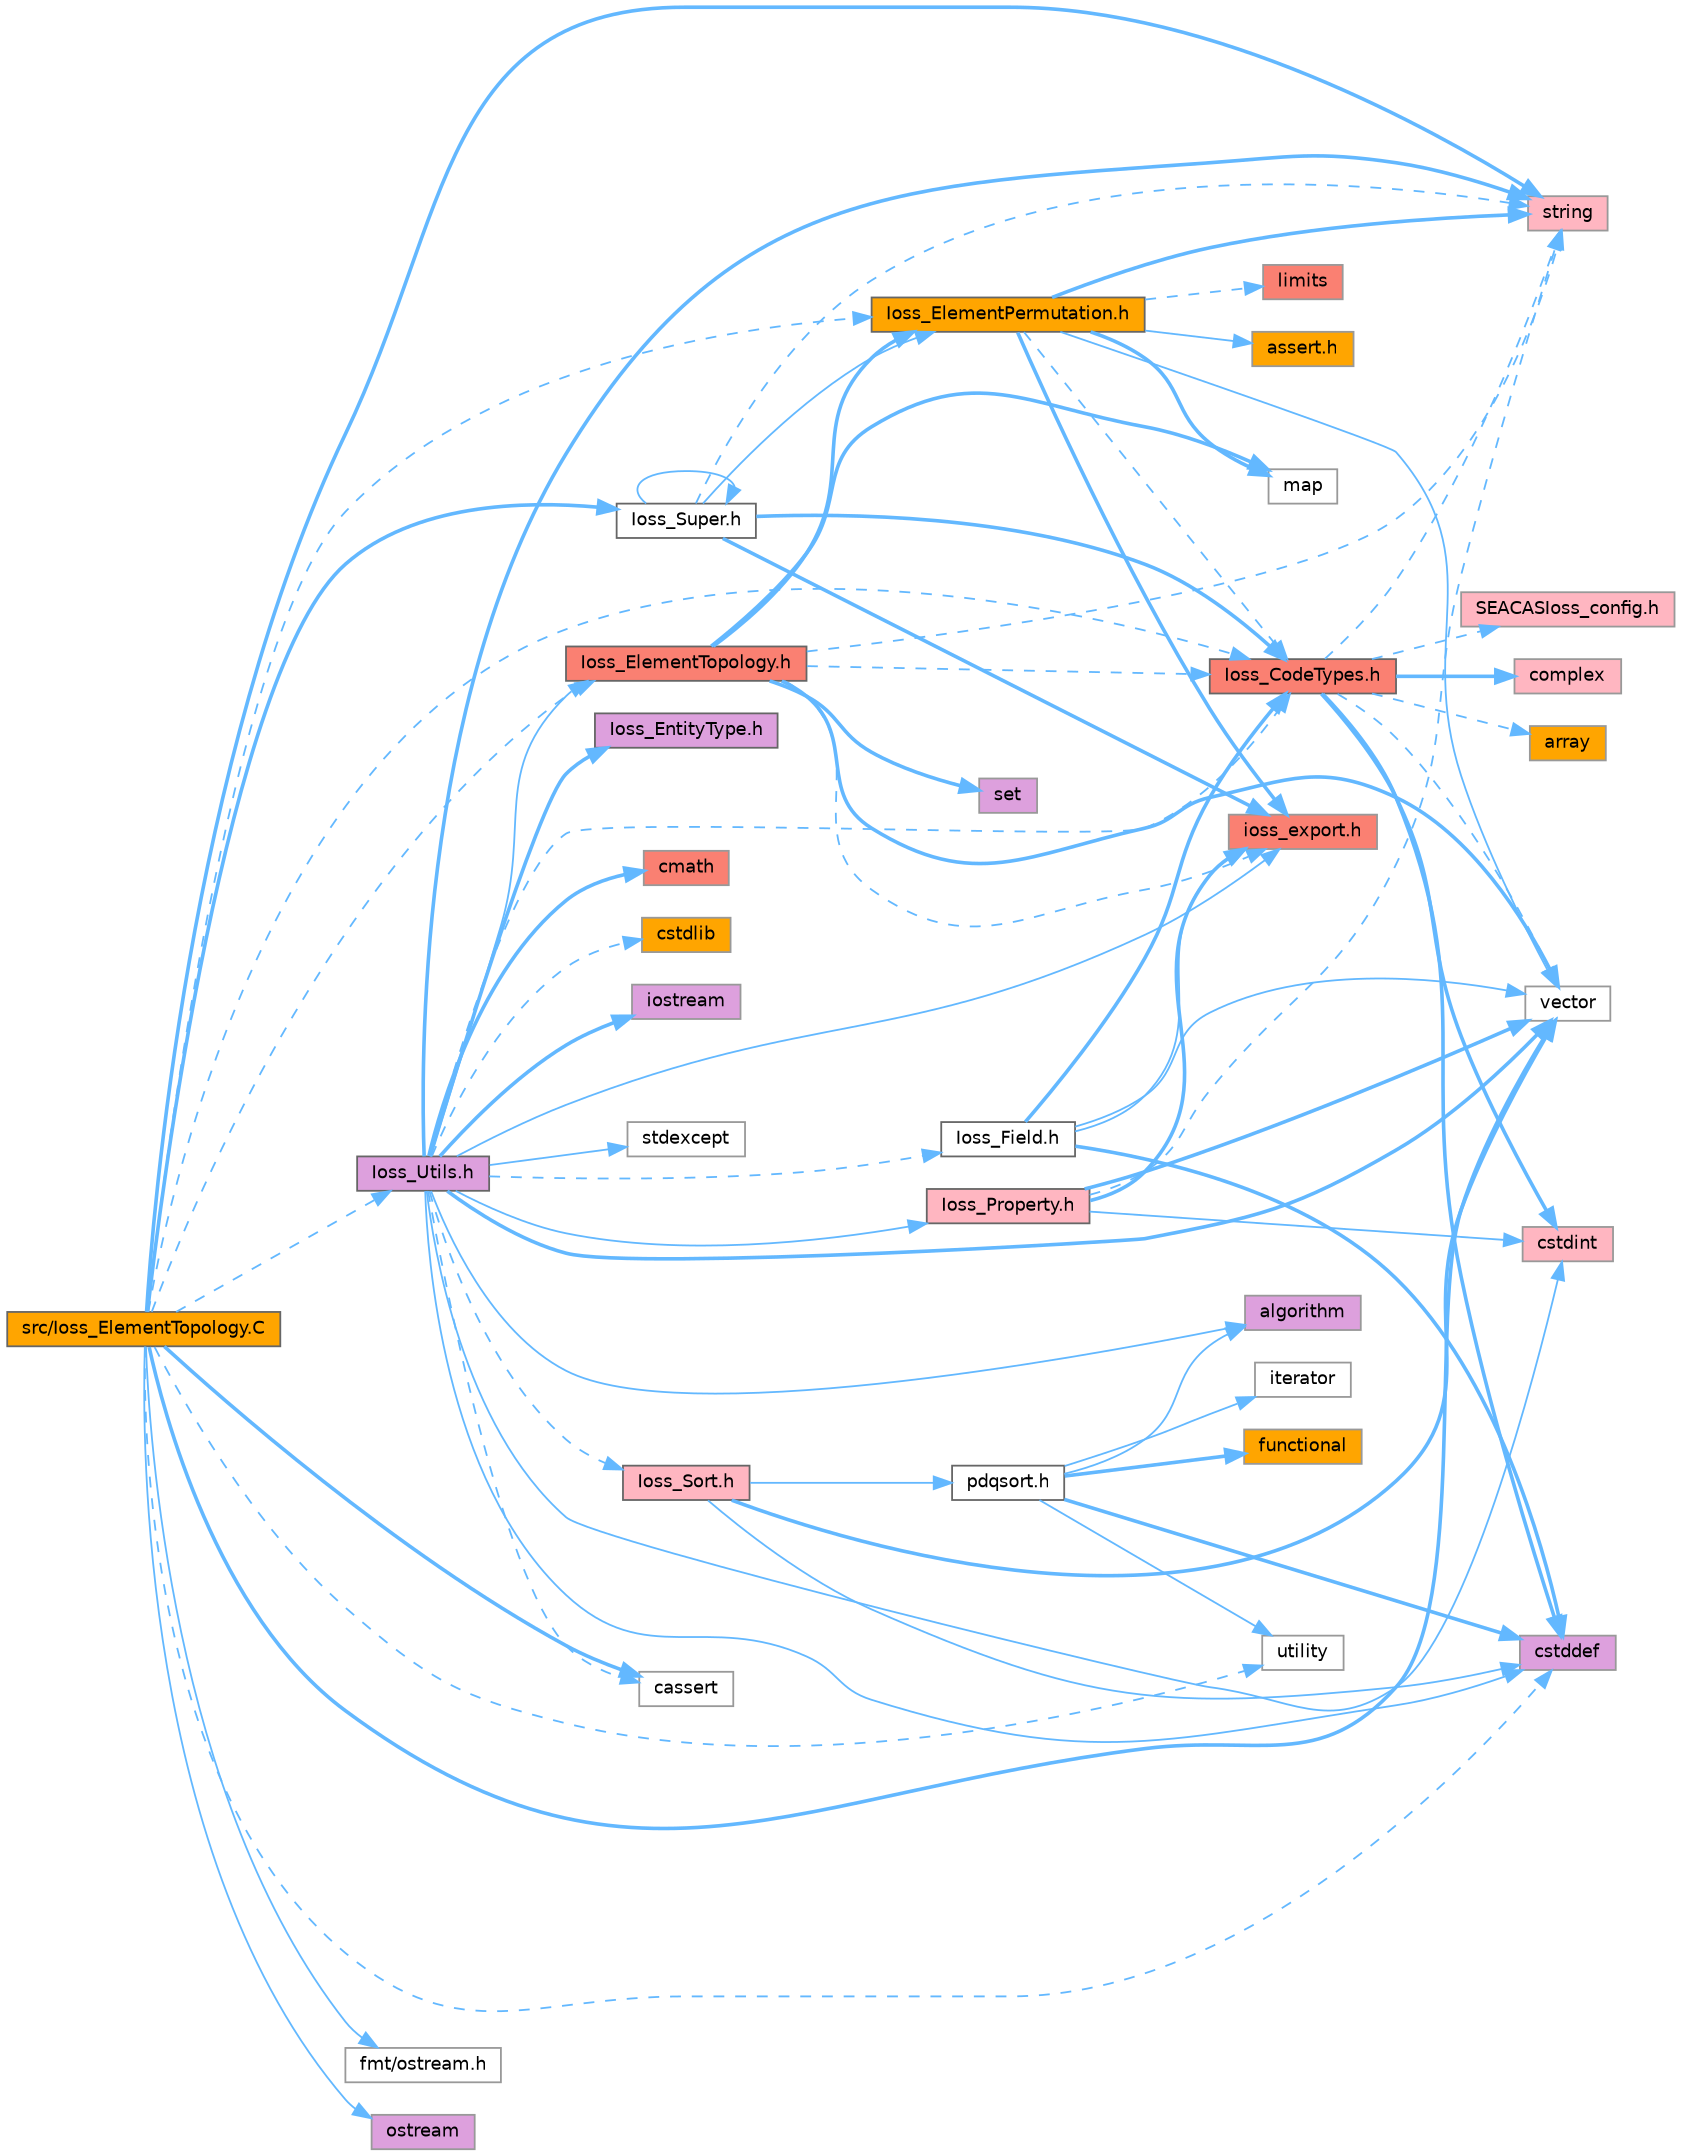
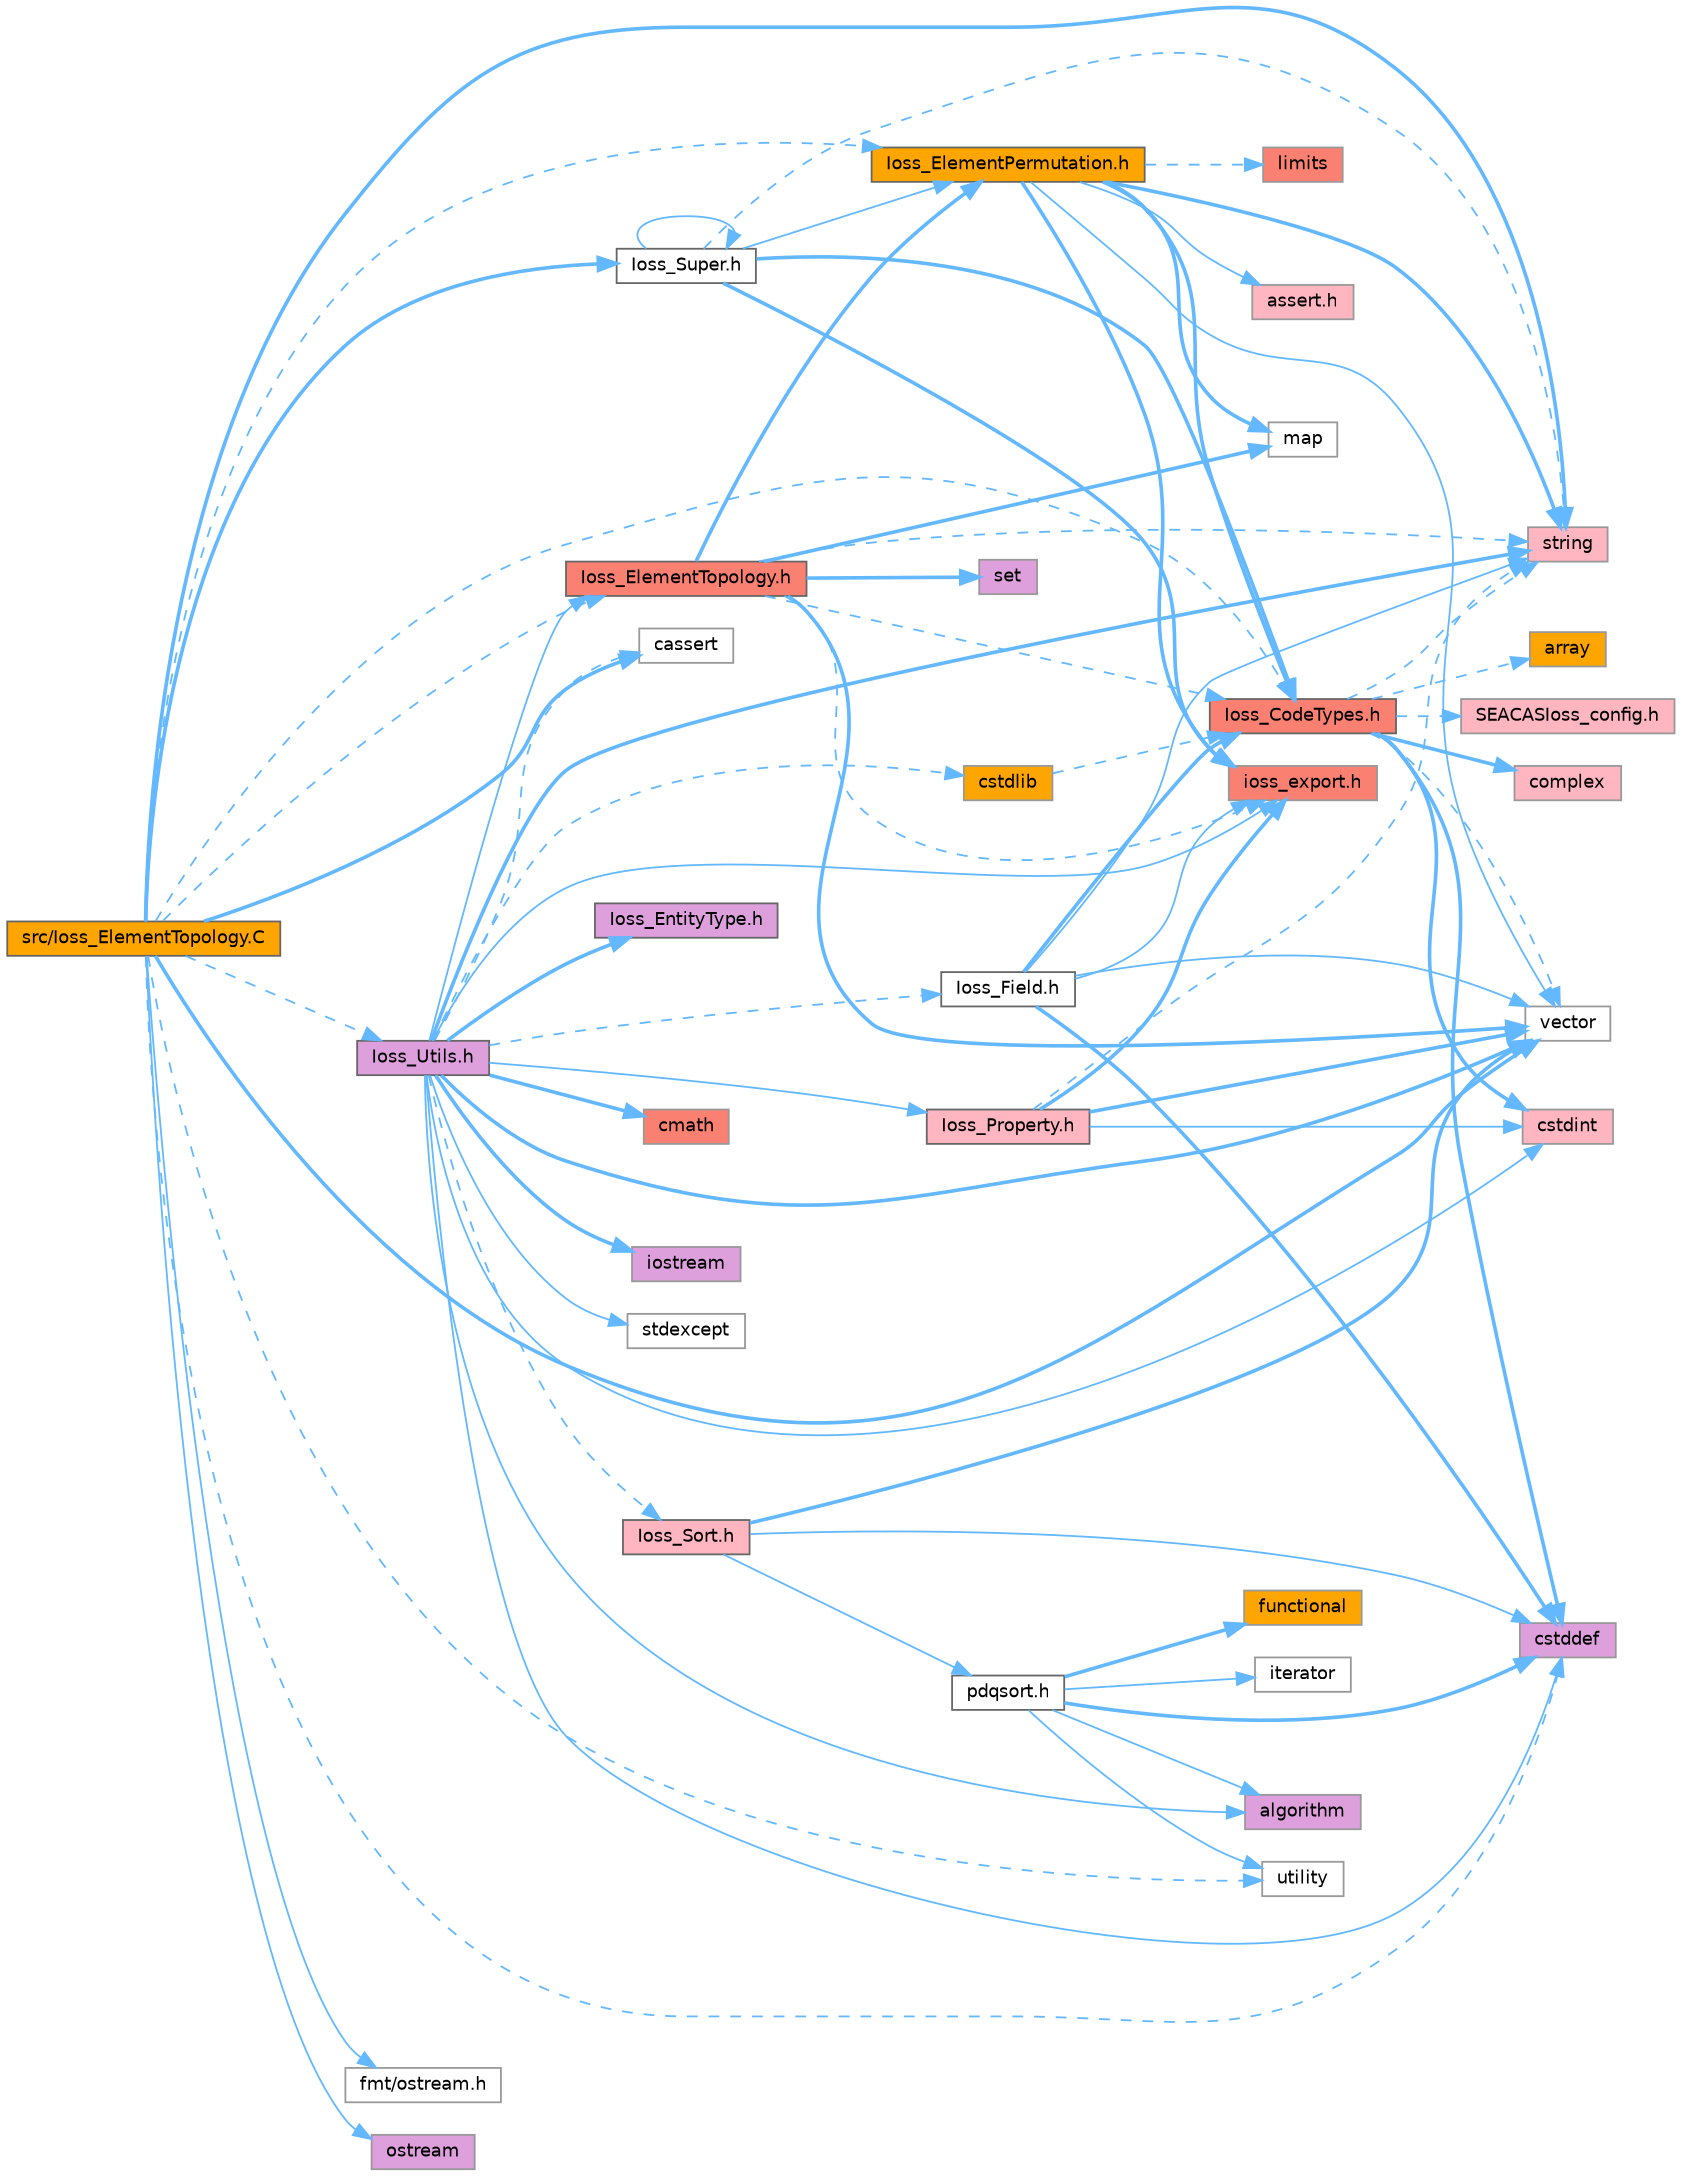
node "assert.h": fillcolor orange -> lightpink
edge "Ioss_ElementPermutation.h" -> "Ioss_CodeTypes.h": style dashed -> bold
edge "Ioss_Field.h" -> "string": added
edge "Ioss_Utils.h" -> "Ioss_CodeTypes.h": now "cstdlib" -> "Ioss_CodeTypes.h"
